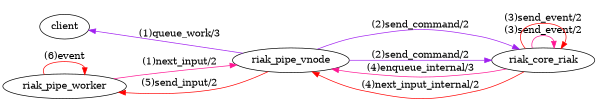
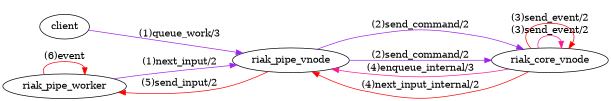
edge "riak_pipe_vnode" -> "client": reversed
node "riak_core_riak": label "riak_core_riak" -> "riak_core_vnode"
edge "riak_pipe_worker" -> "riak_pipe_vnode": color deeppink -> purple
